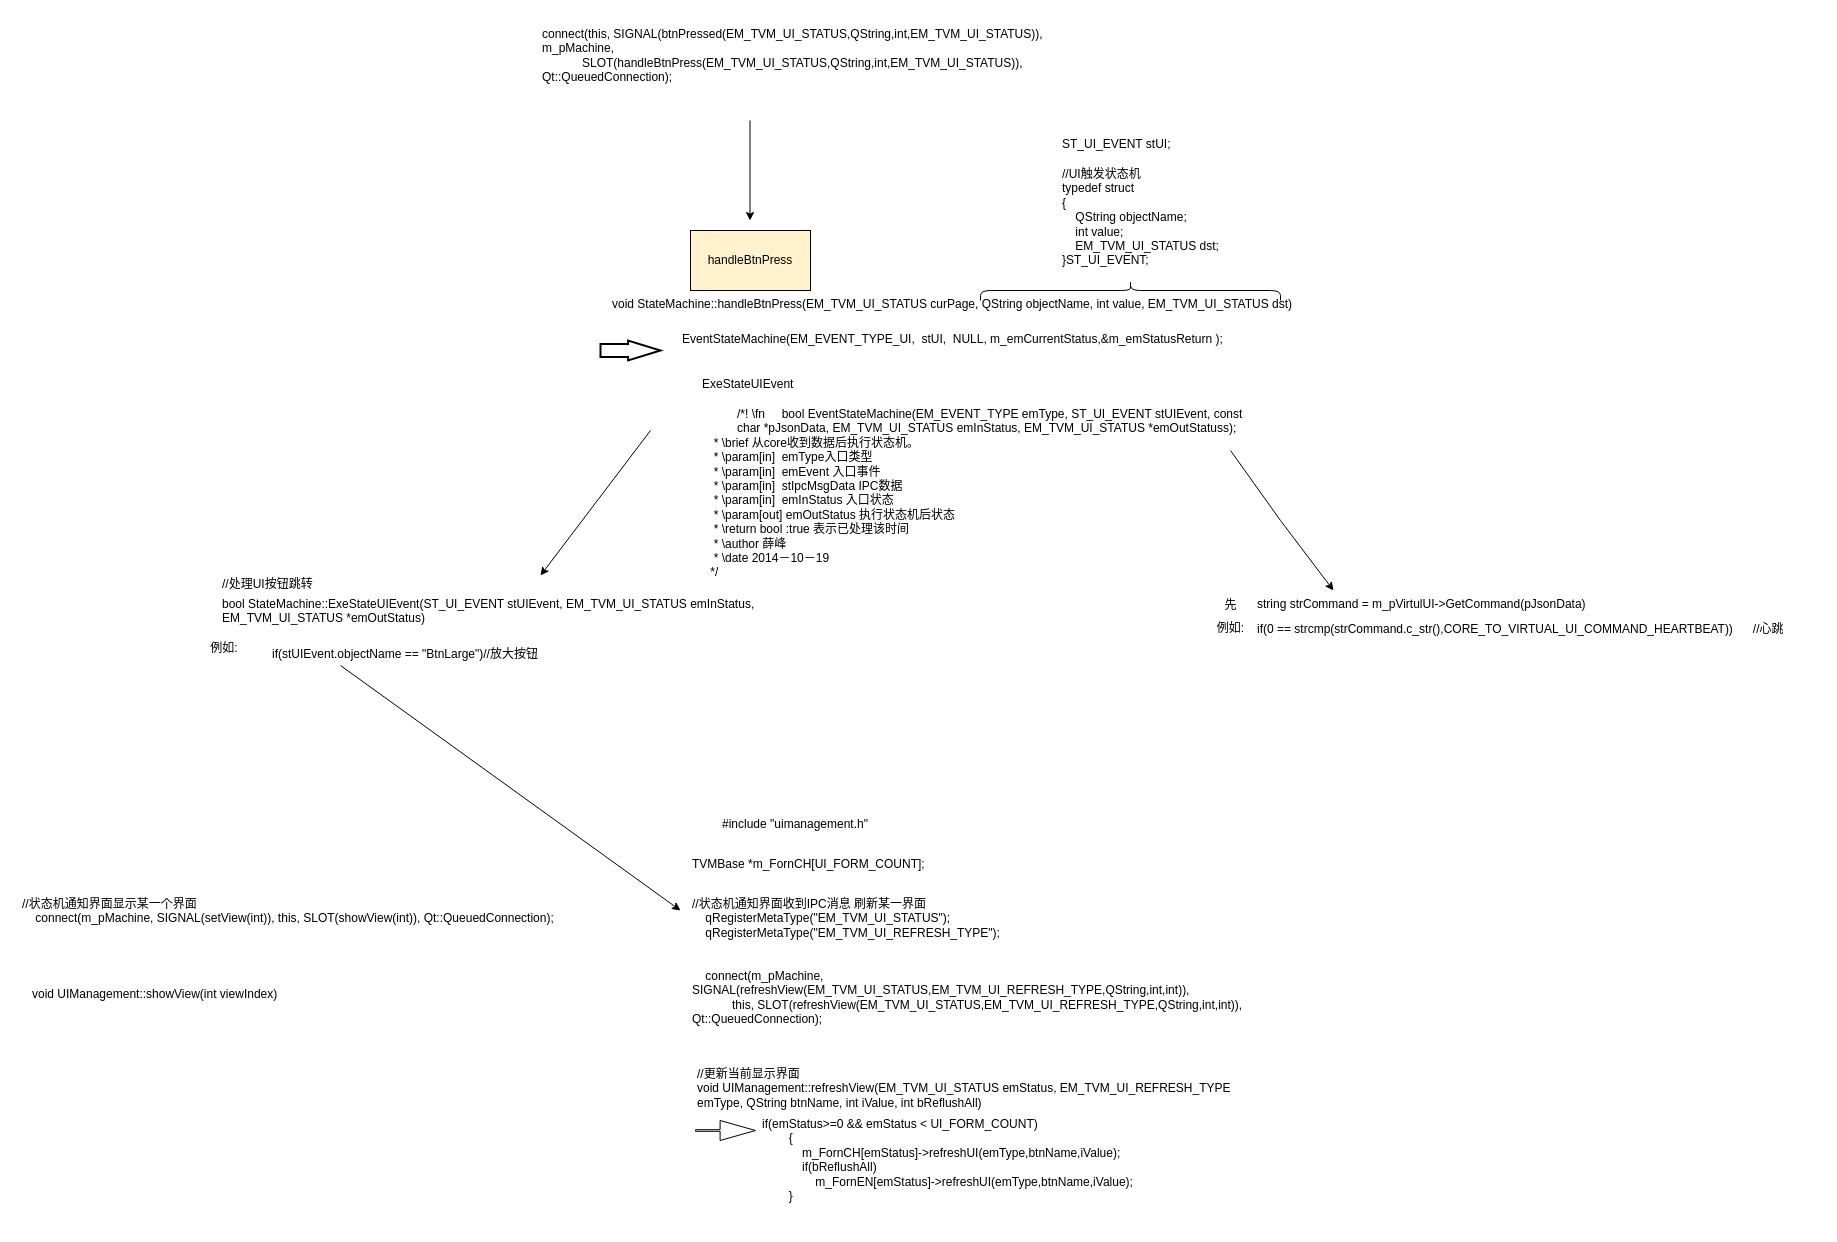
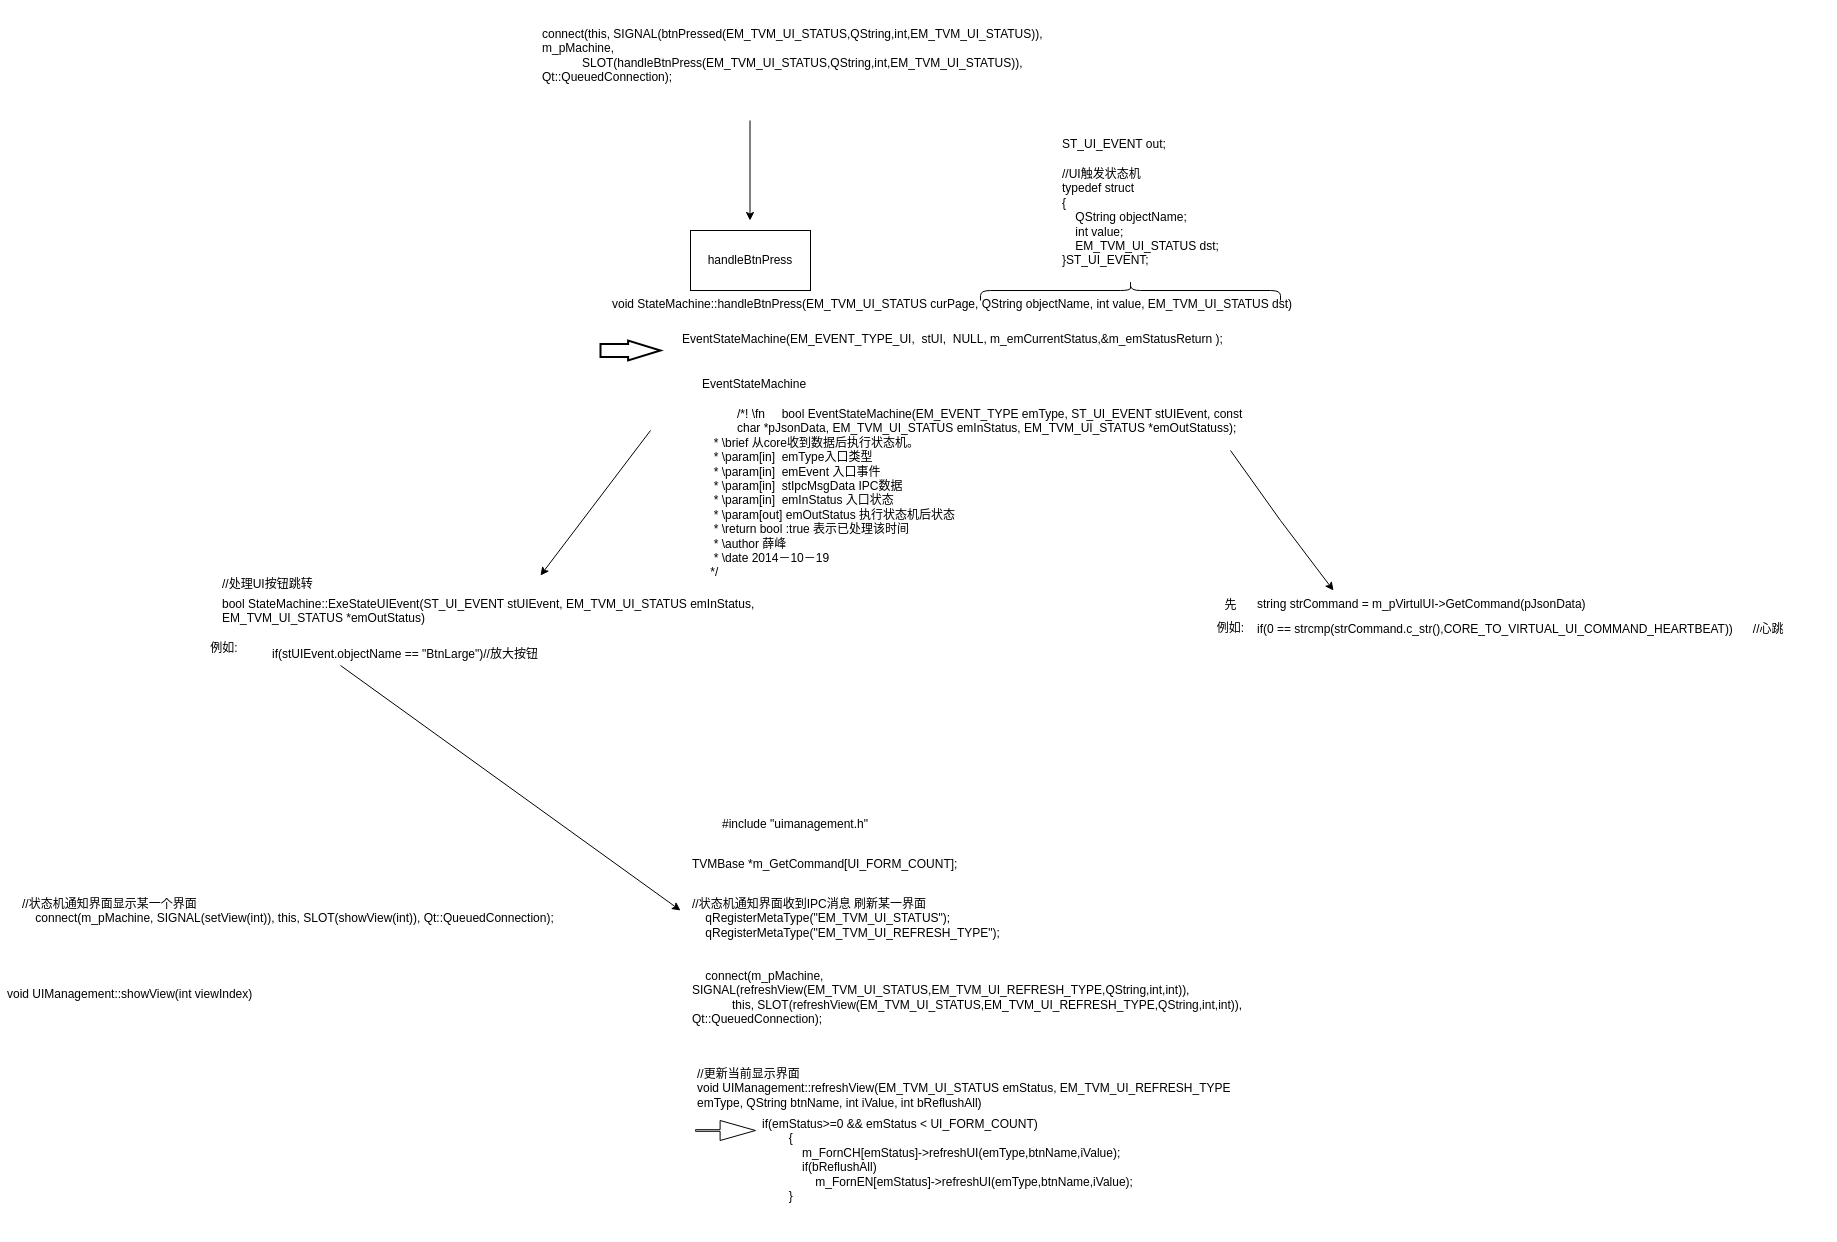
node "ST_UI_EVENT stUI;": label "ST_UI_EVENT stUI;" -> "ST_UI_EVENT out;"
node "handleBtnPress": fillcolor #fff2cc -> #ffffff
node "ExeStateUIEvent": label "ExeStateUIEvent" -> "EventStateMachine"
node "TVMBase *m_FornCH[UI_FORM_COUNT];": label "TVMBase *m_FornCH[UI_FORM_COUNT];" -> "TVMBase *m_GetCommand[UI_FORM_COUNT];"
node "void UIManagement::showView(int viewIndex)": moved (171, 1001) -> (146, 1001)
